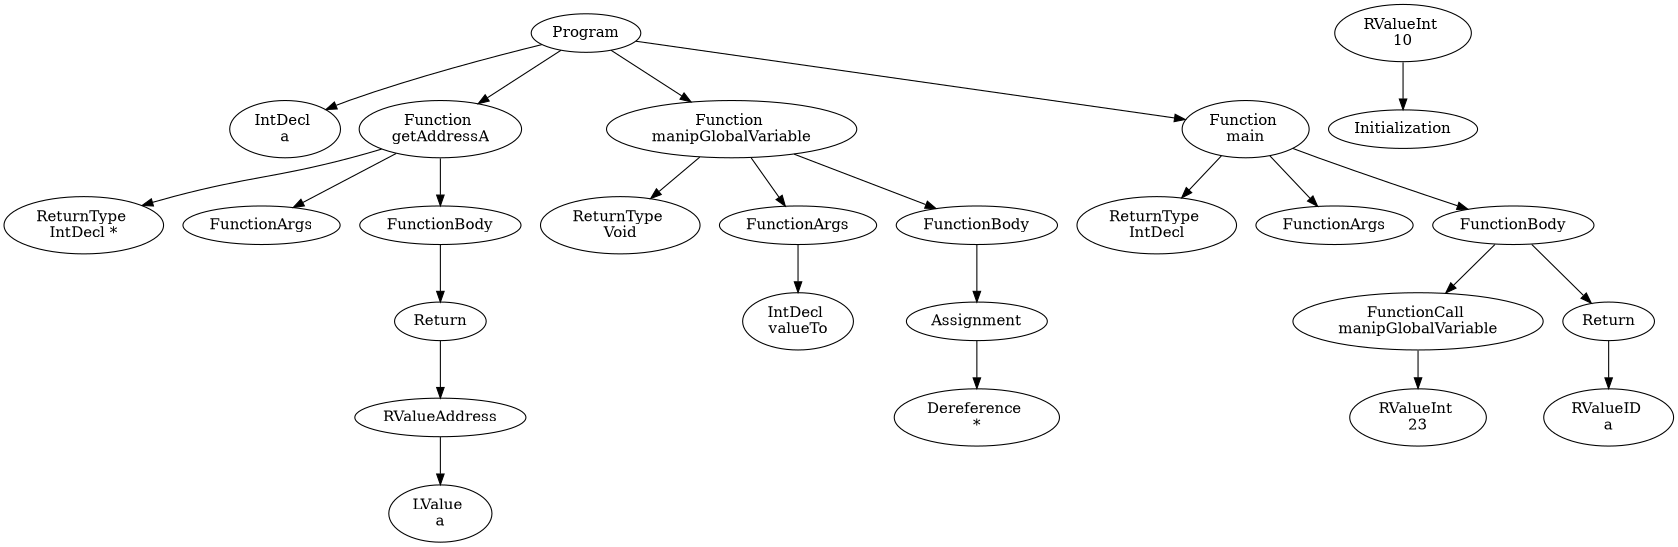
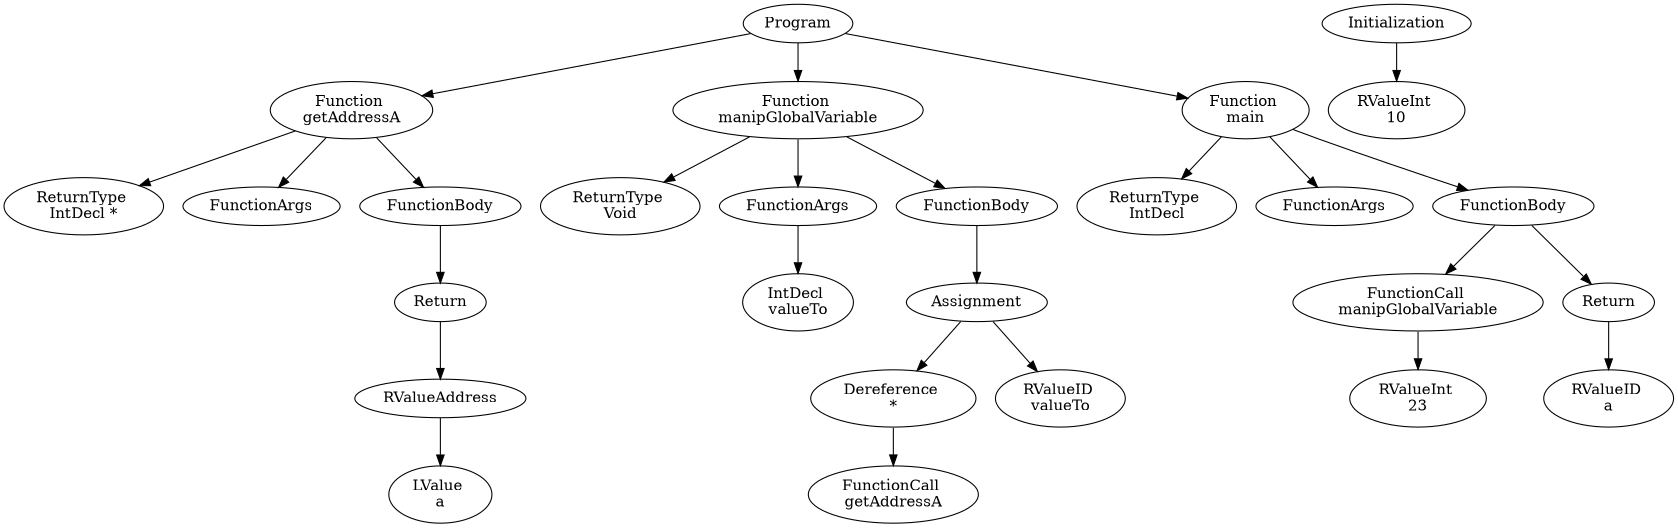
edge "RValueInt 10" -> "Initialization": reversed
node "IntDecl a": removed
node "RValueID valueTo": added
node "FunctionCall getAddressA": added
